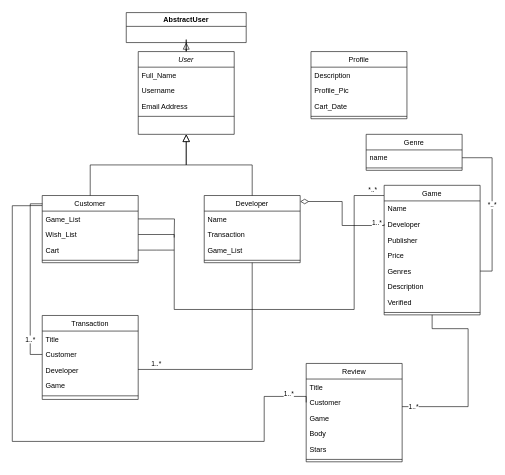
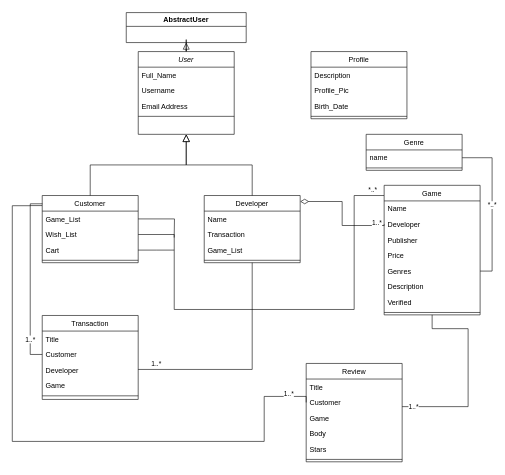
node "Cart_Date": label "Cart_Date" -> "Birth_Date"
